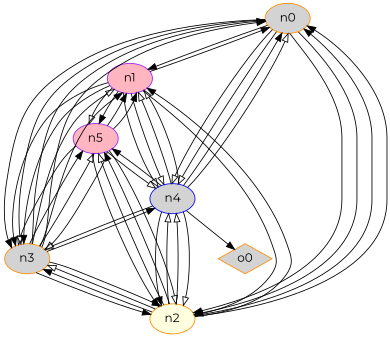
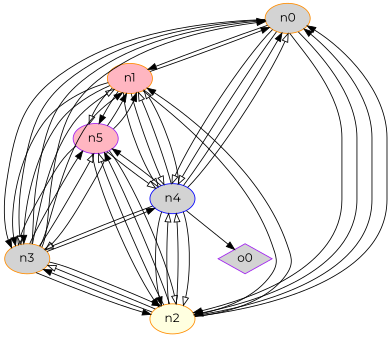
node "n1": color purple -> darkorange
node "o0": color darkorange -> purple
